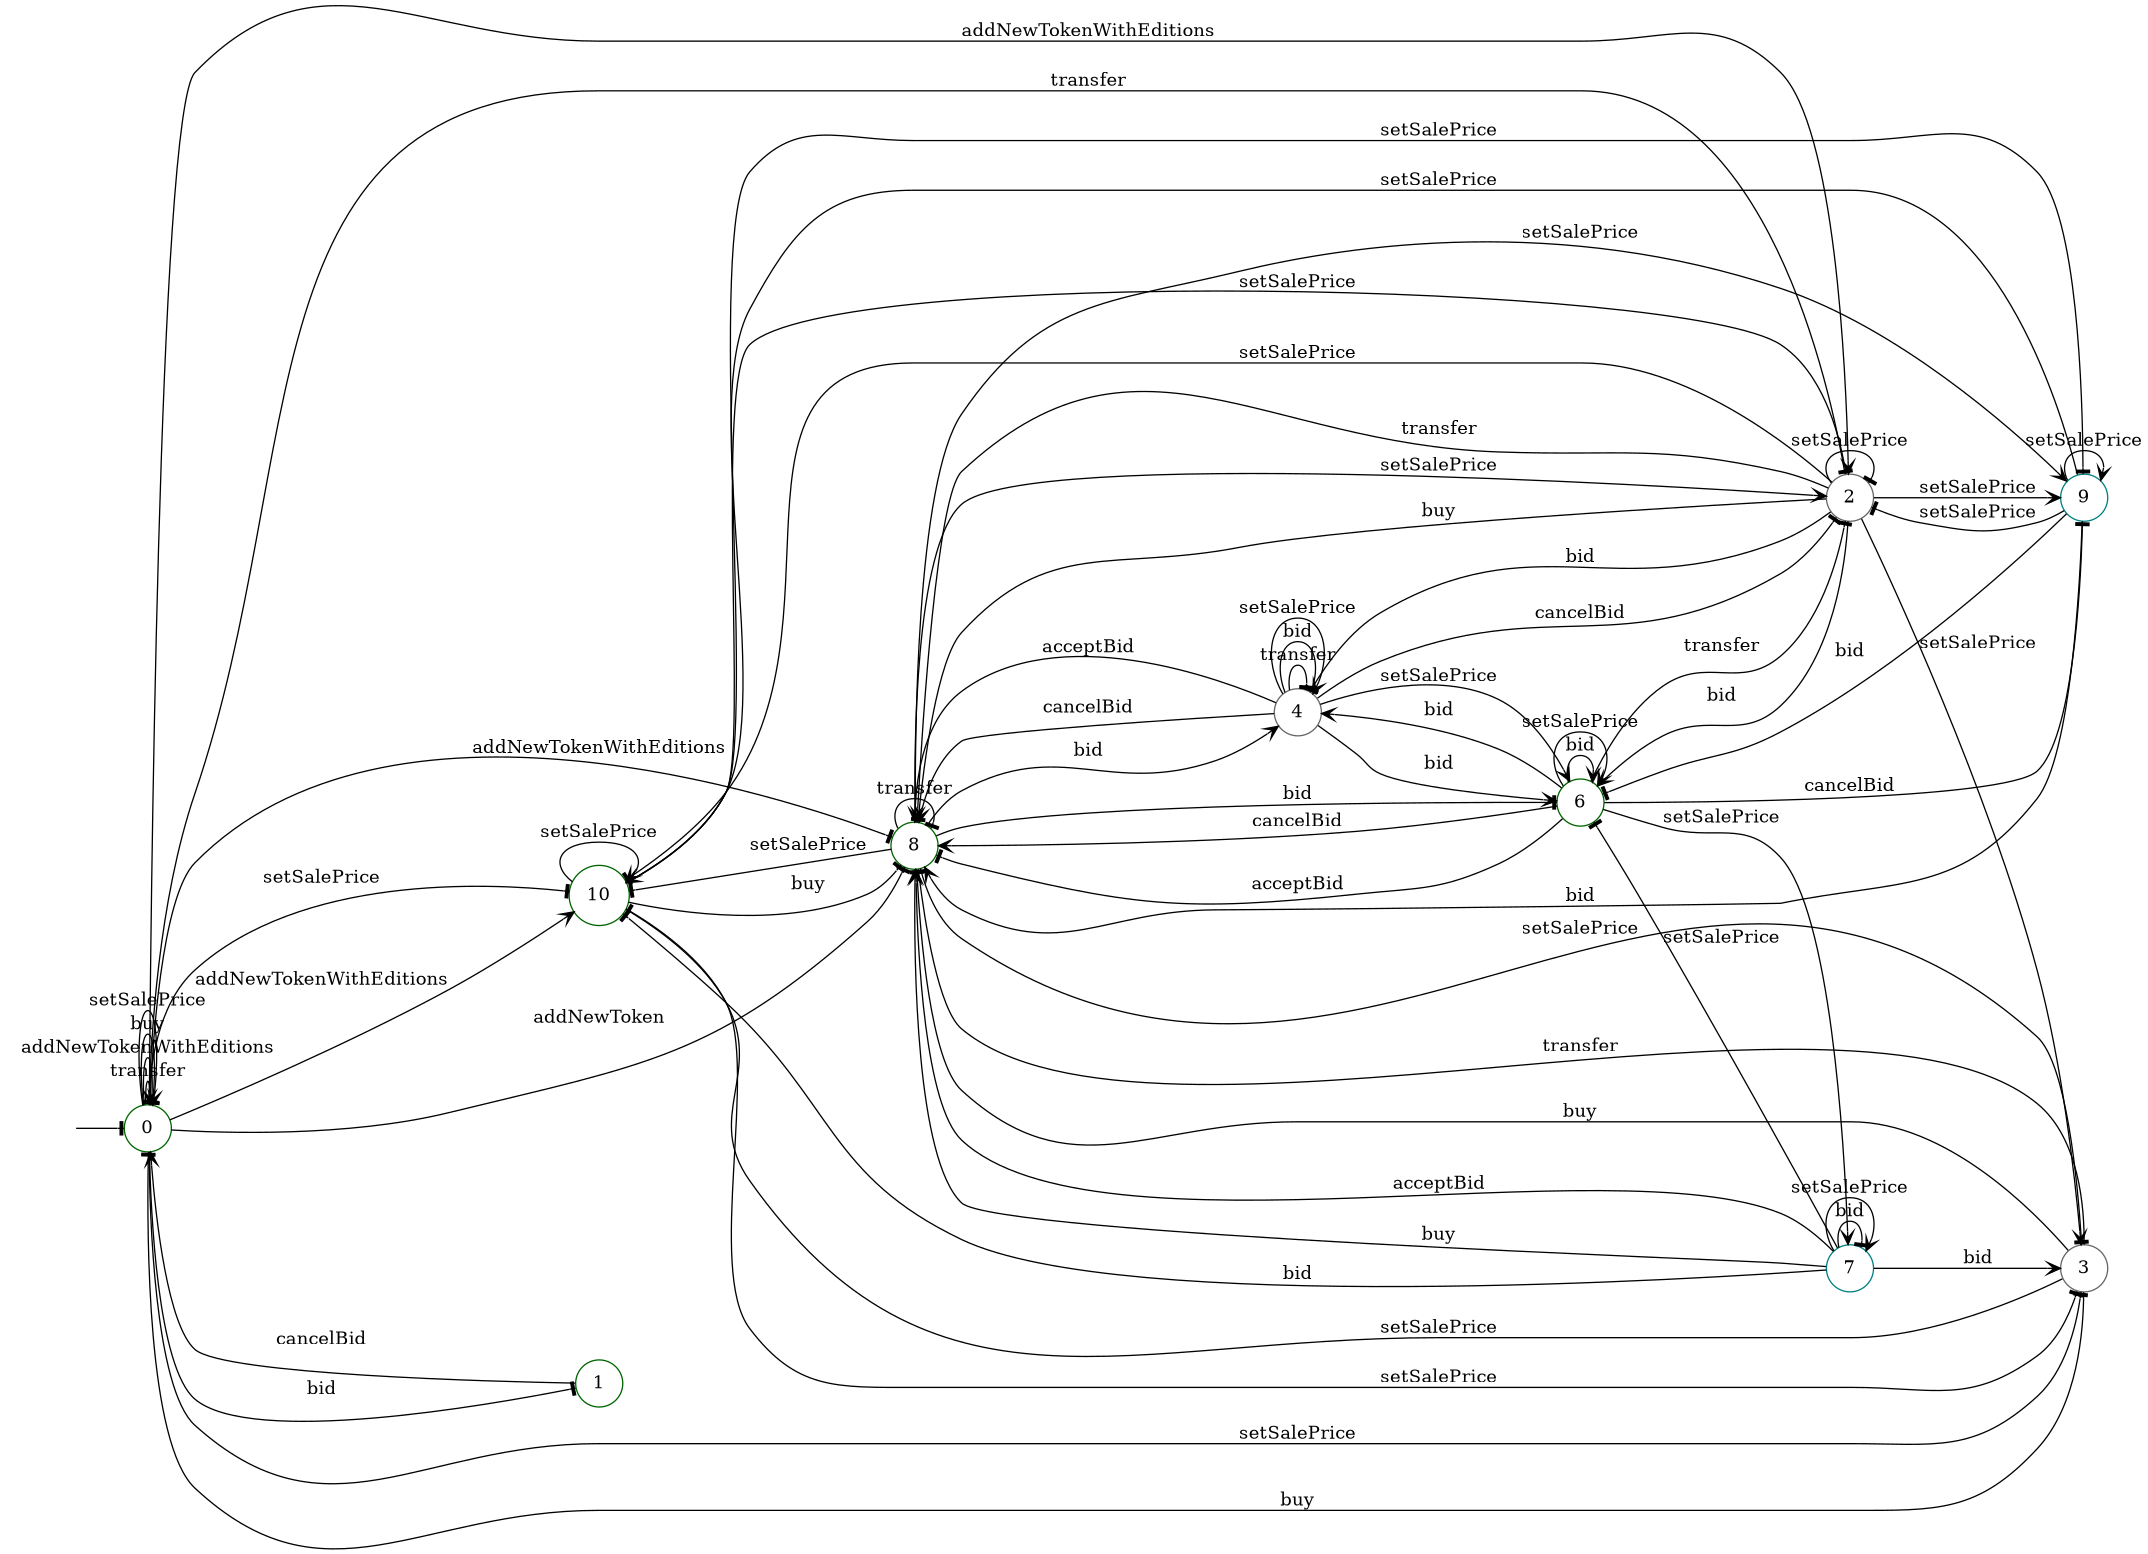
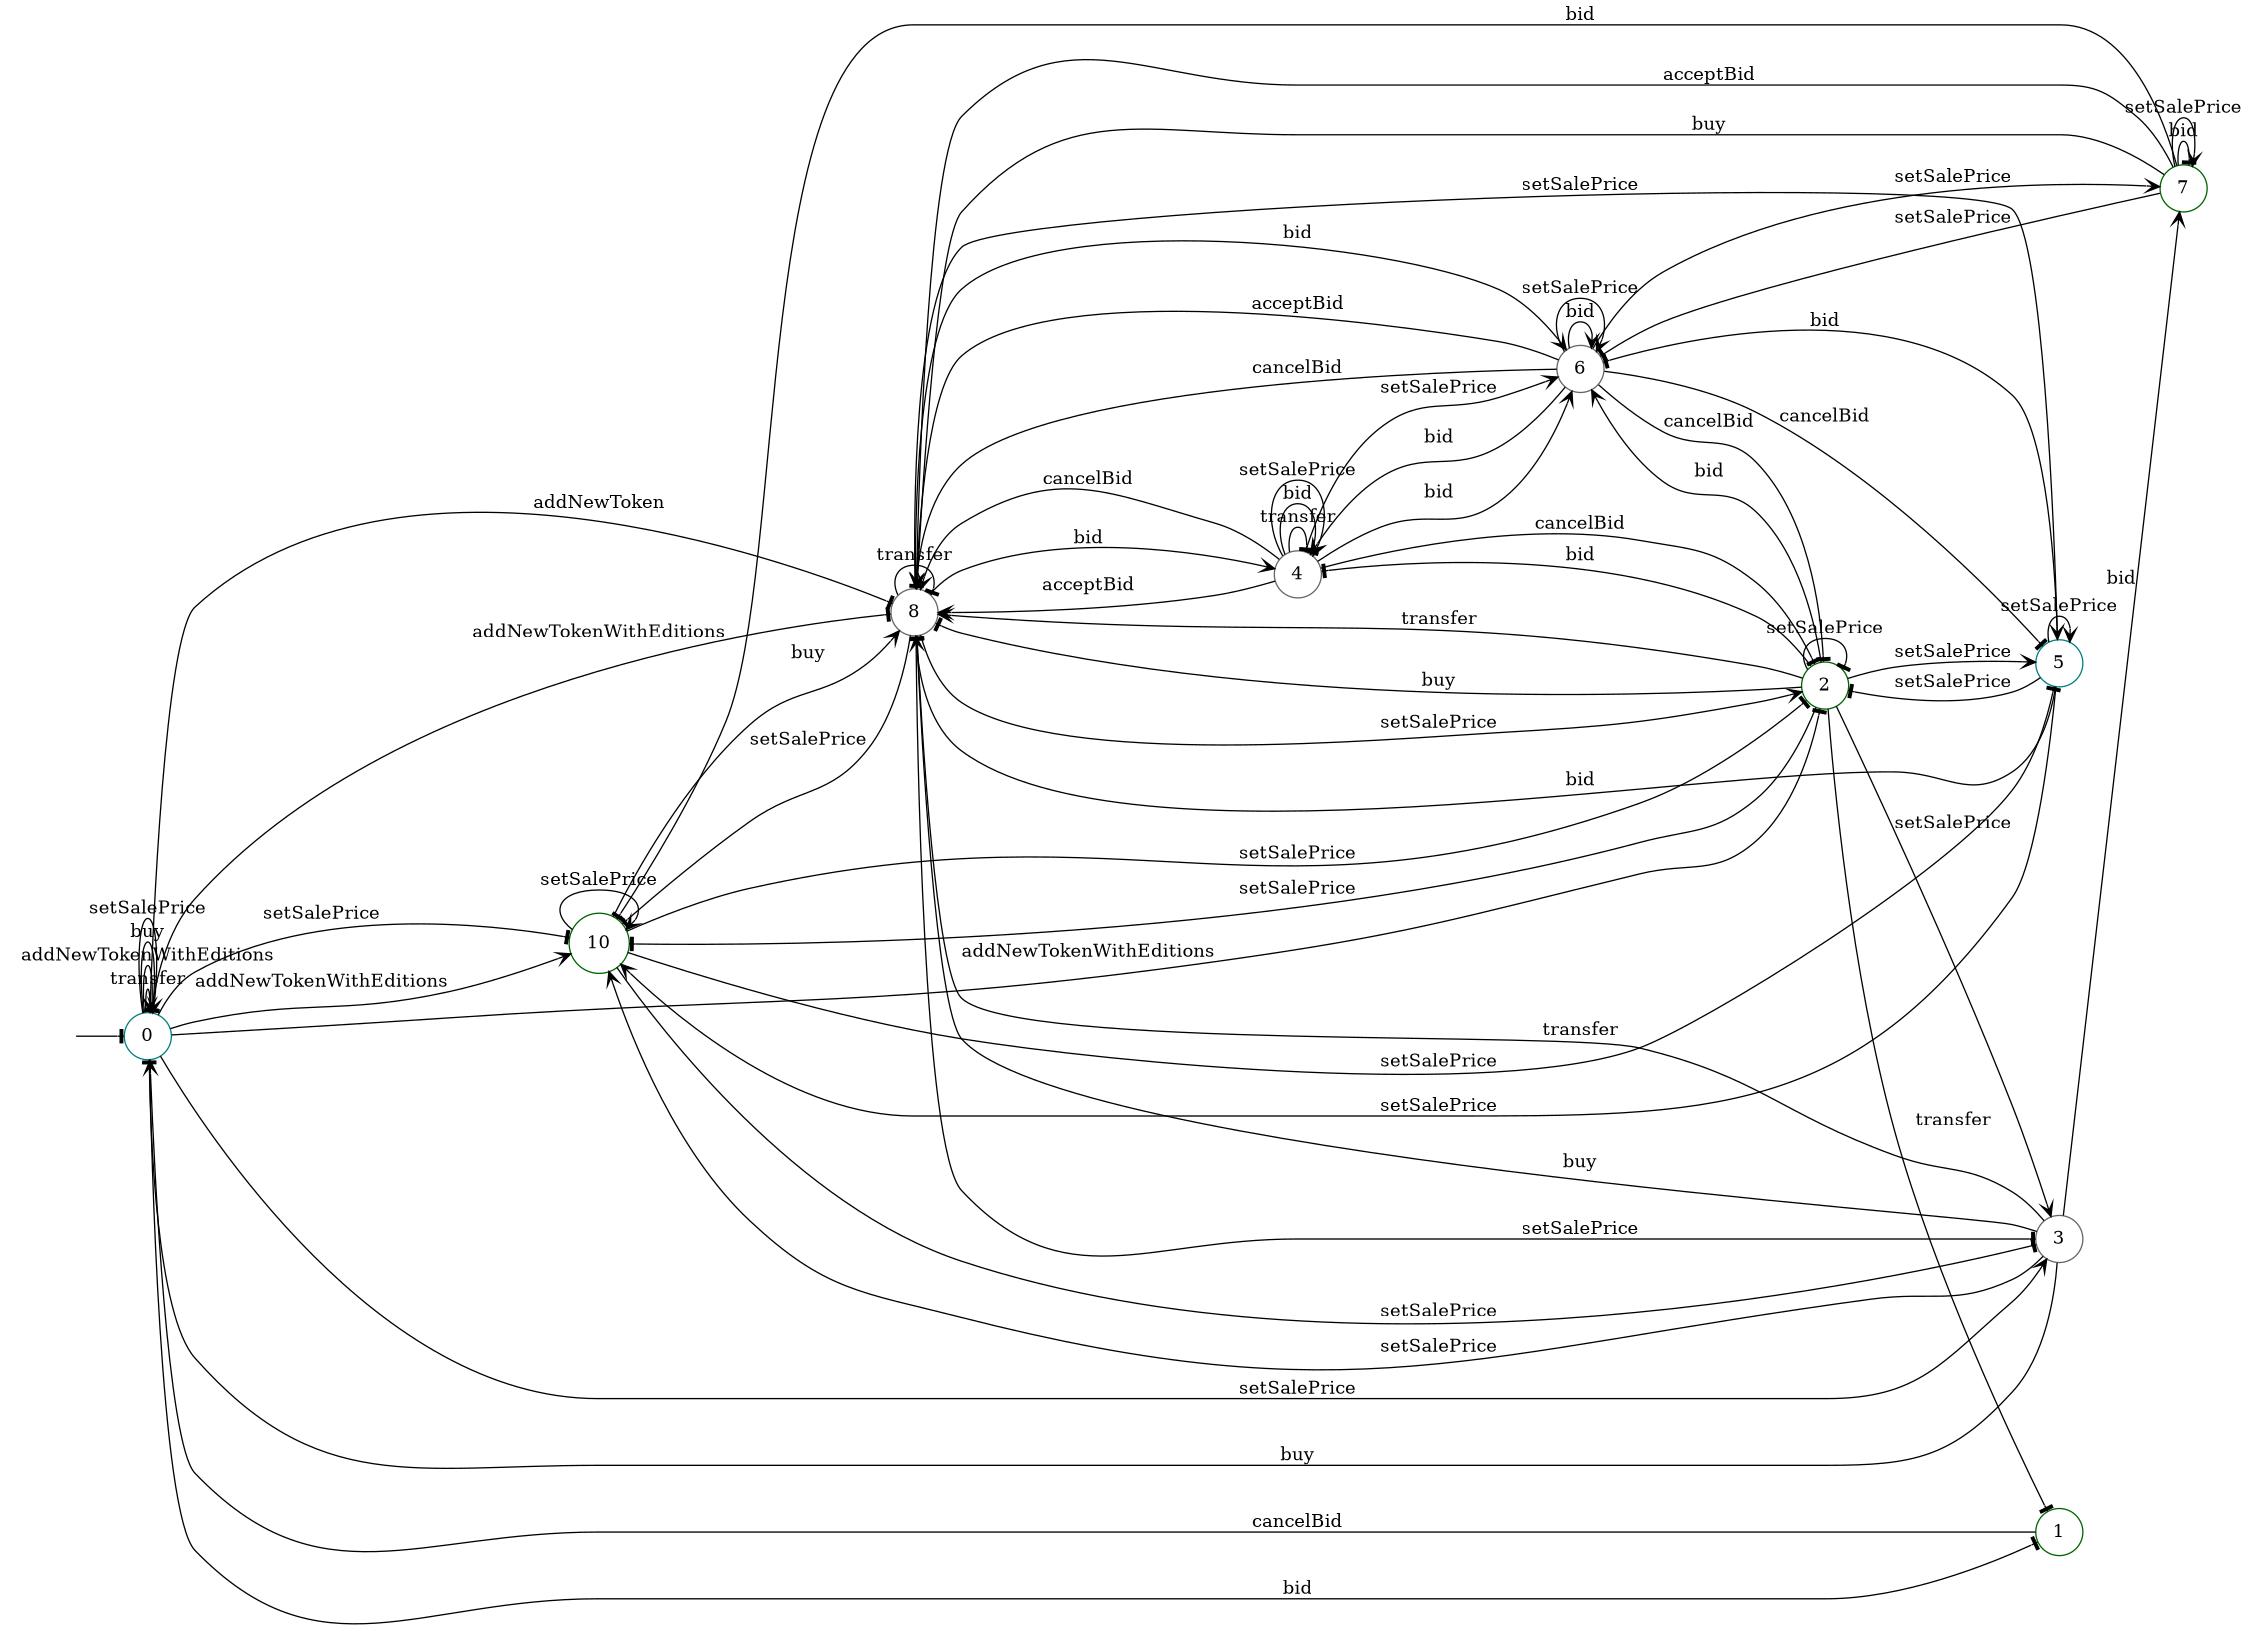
edge "0" -> "2": arrowhead vee -> tee
edge "2" -> "0": now "2" -> "1"
node "2": color gray40 -> darkgreen
node "9": label "9" -> "5"
edge "6" -> "2": label "transfer" -> "cancelBid"
node "6": color darkgreen -> gray40
edge "8" -> "6": arrowhead tee -> vee
node "8": color darkgreen -> gray40
edge "10" -> "8": arrowhead tee -> vee
node "0": color darkgreen -> teal
node "7": color teal -> darkgreen
edge "7" -> "3": reversed
edge "3" -> "10": arrowhead tee -> vee
edge "0" -> "3": arrowhead tee -> vee
